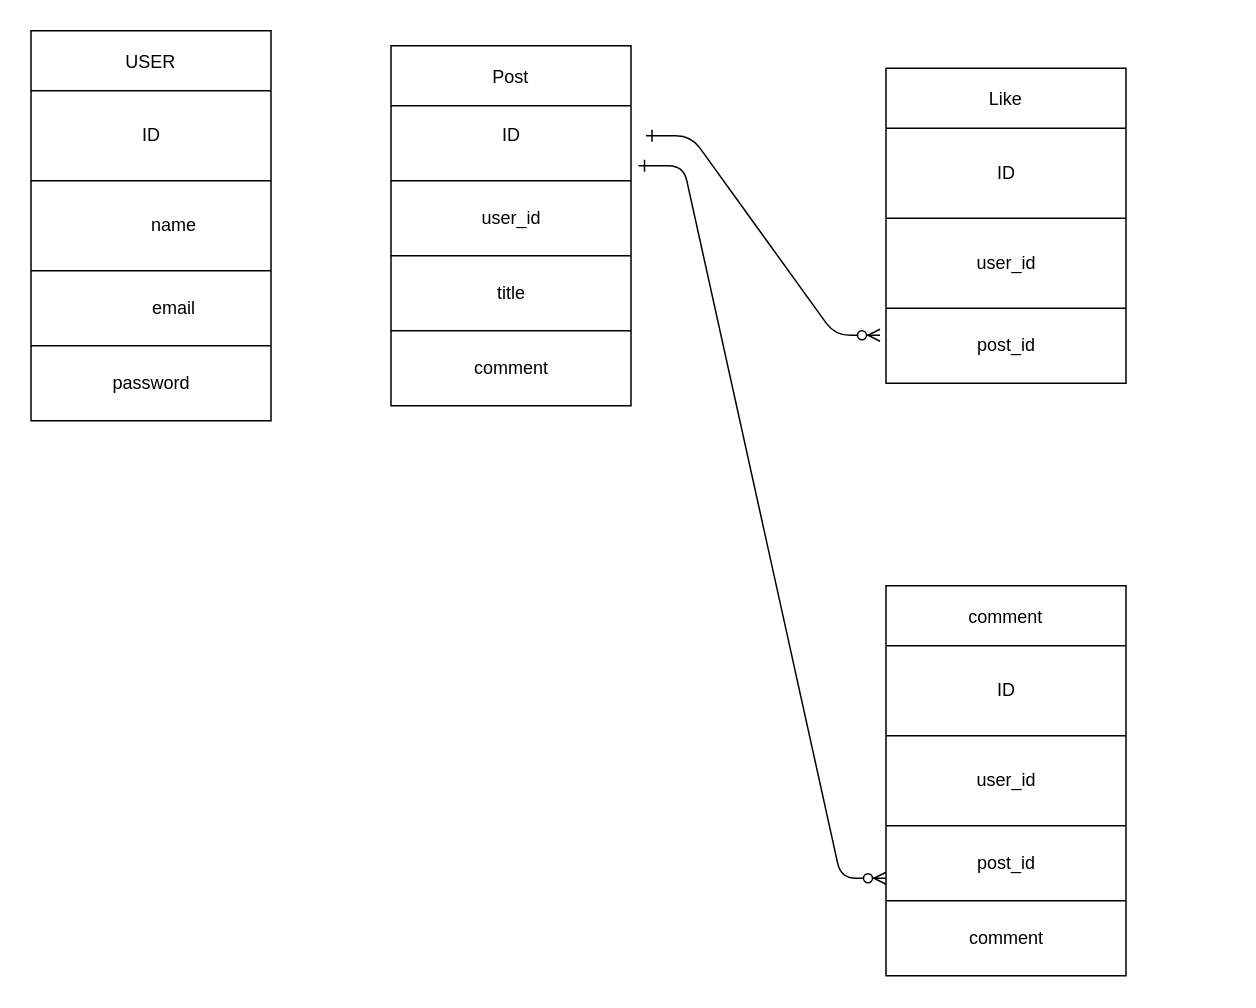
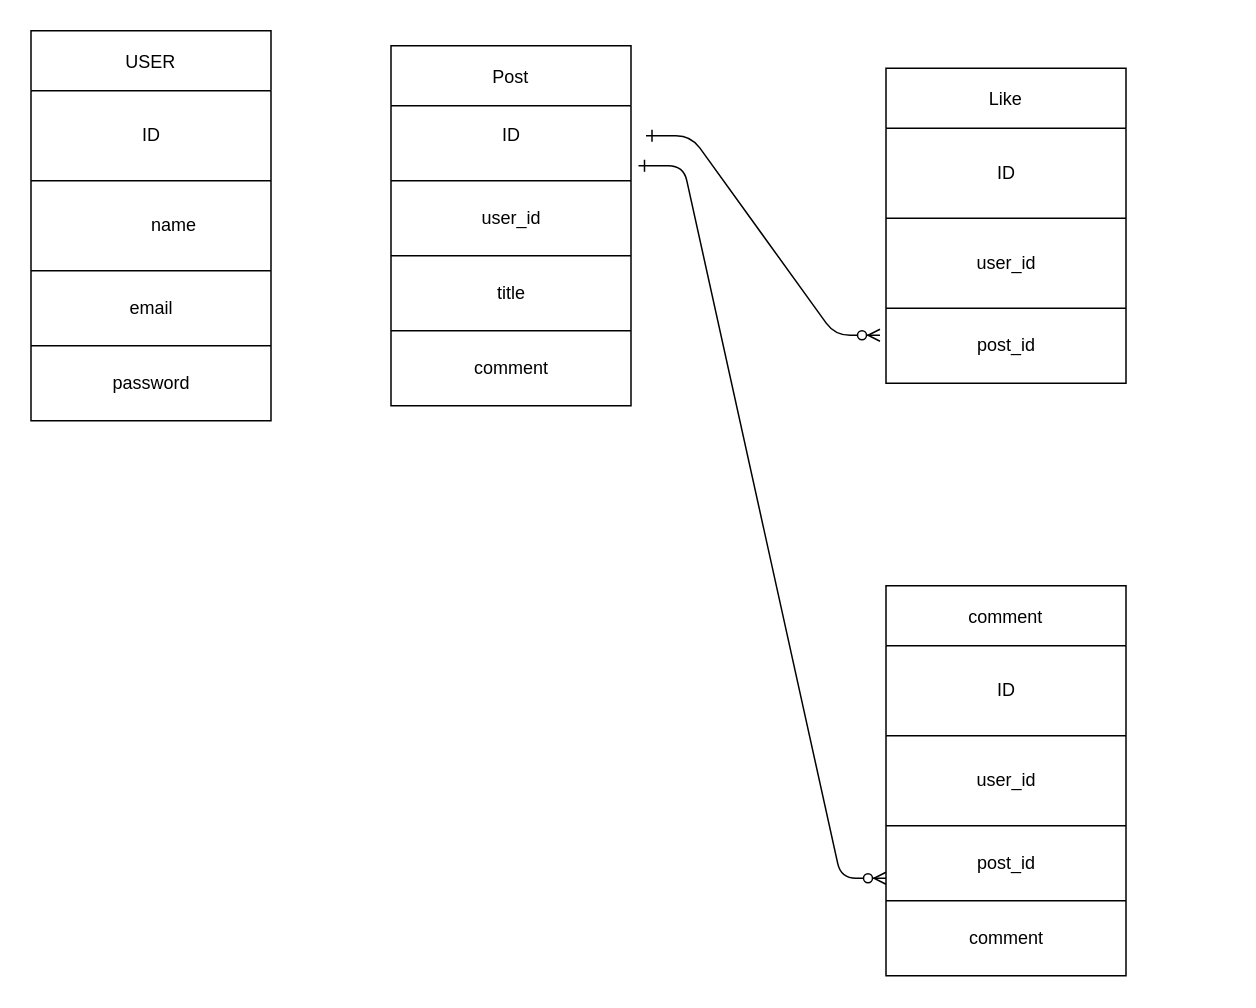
node "email": moved (173, 308) -> (151, 308)
